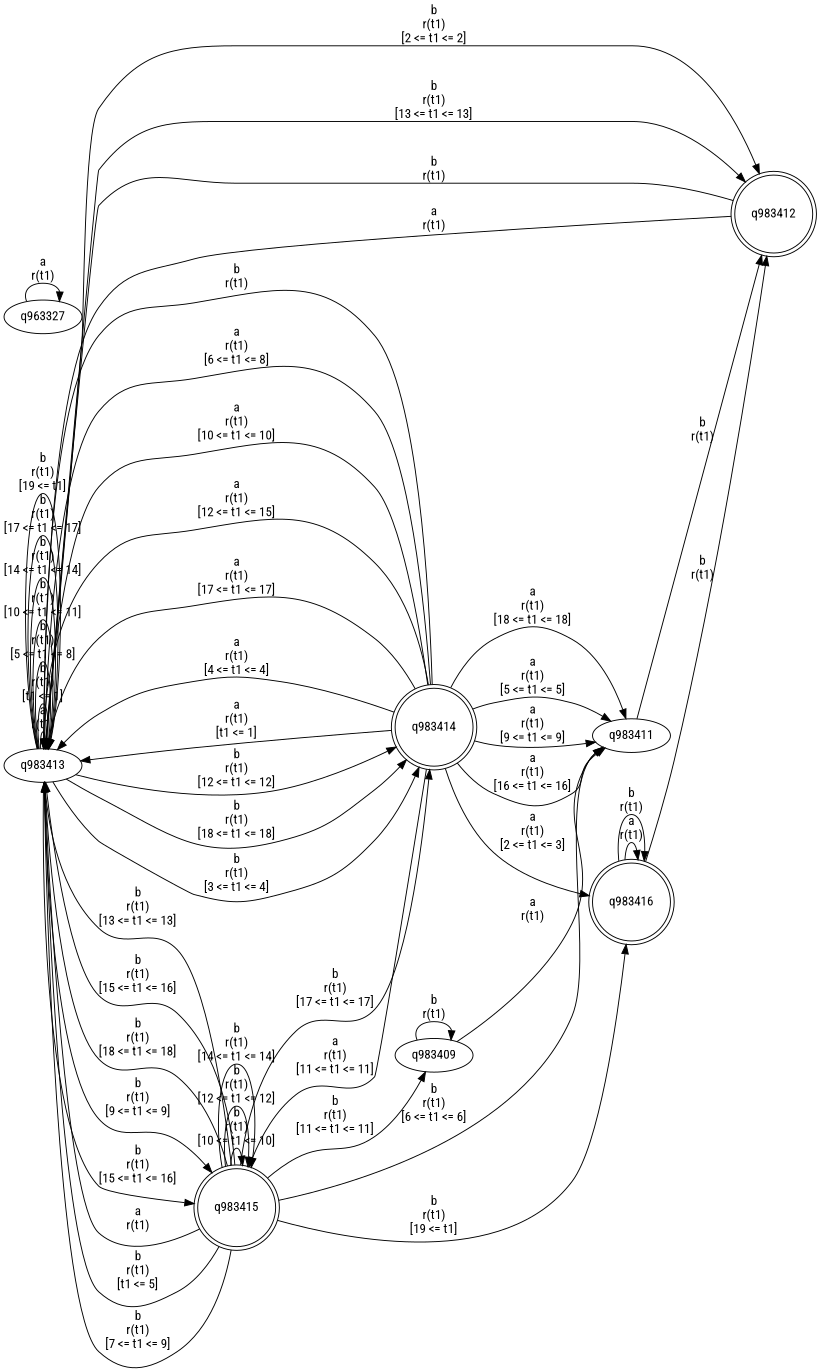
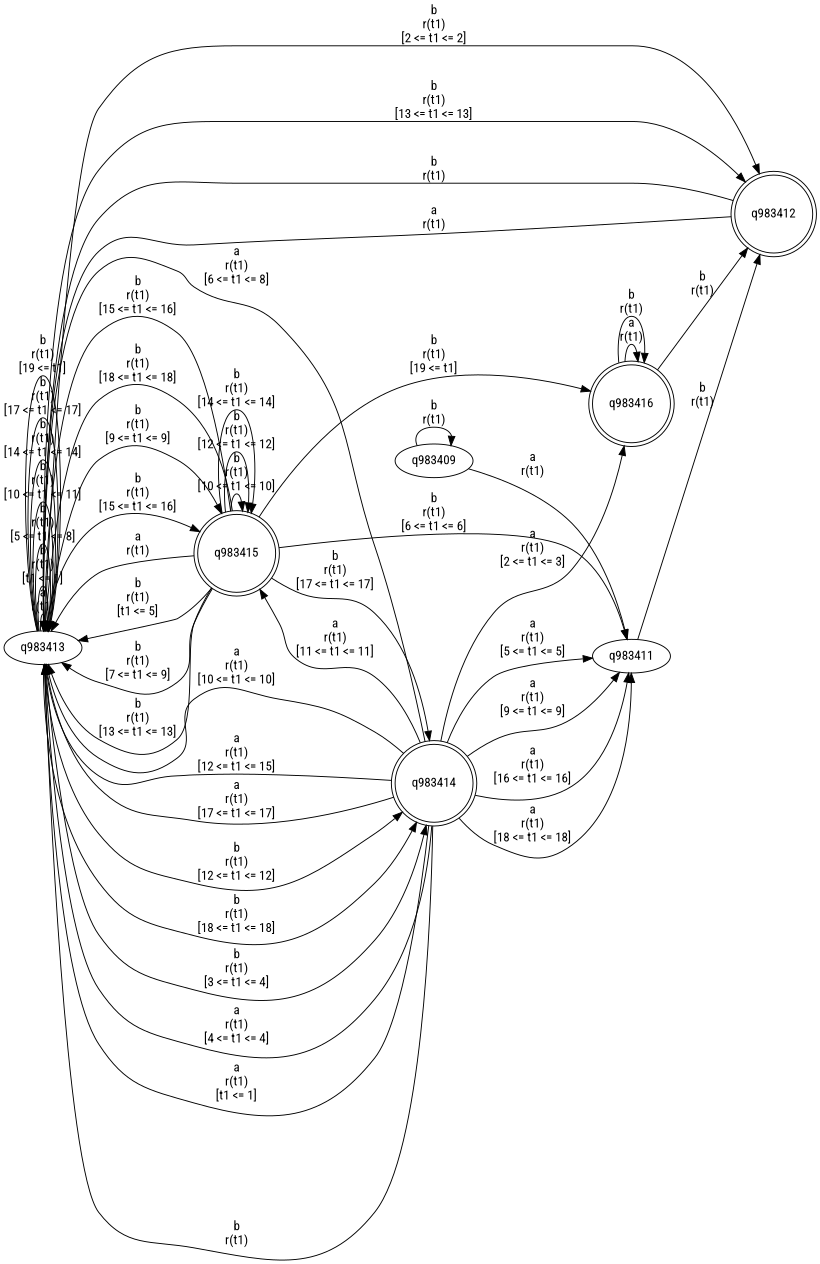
node "q963327": removed
edge "q983415" -> "q983409": removed, label "b r(t1) [11 <= t1 <= 11]"
